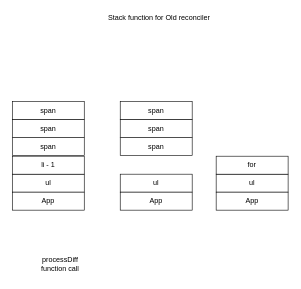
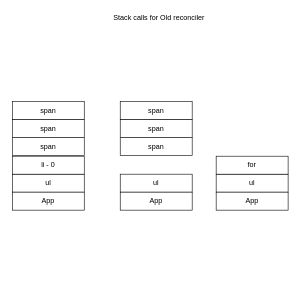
node "Stack function for Old reconciler": label "Stack function for Old reconciler" -> "Stack calls for Old reconciler"
node "li - 1": label "li - 1" -> "li - 0"
node "processDiff function call": removed
